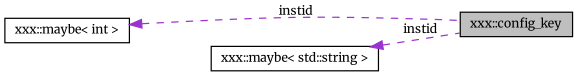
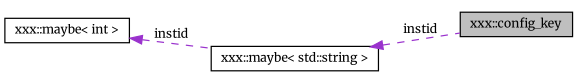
edge "xxx::config_key" -> "xxx::maybe< int >": now "xxx::maybe< std::string >" -> "xxx::maybe< int >"
